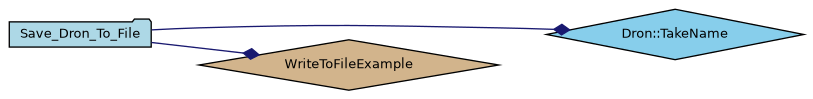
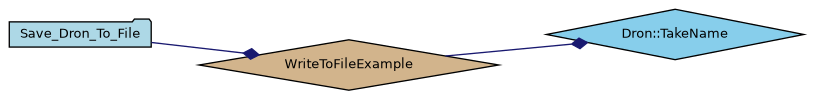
edge "Save_Dron_To_File" -> "Dron::TakeName": now "WriteToFileExample" -> "Dron::TakeName"
